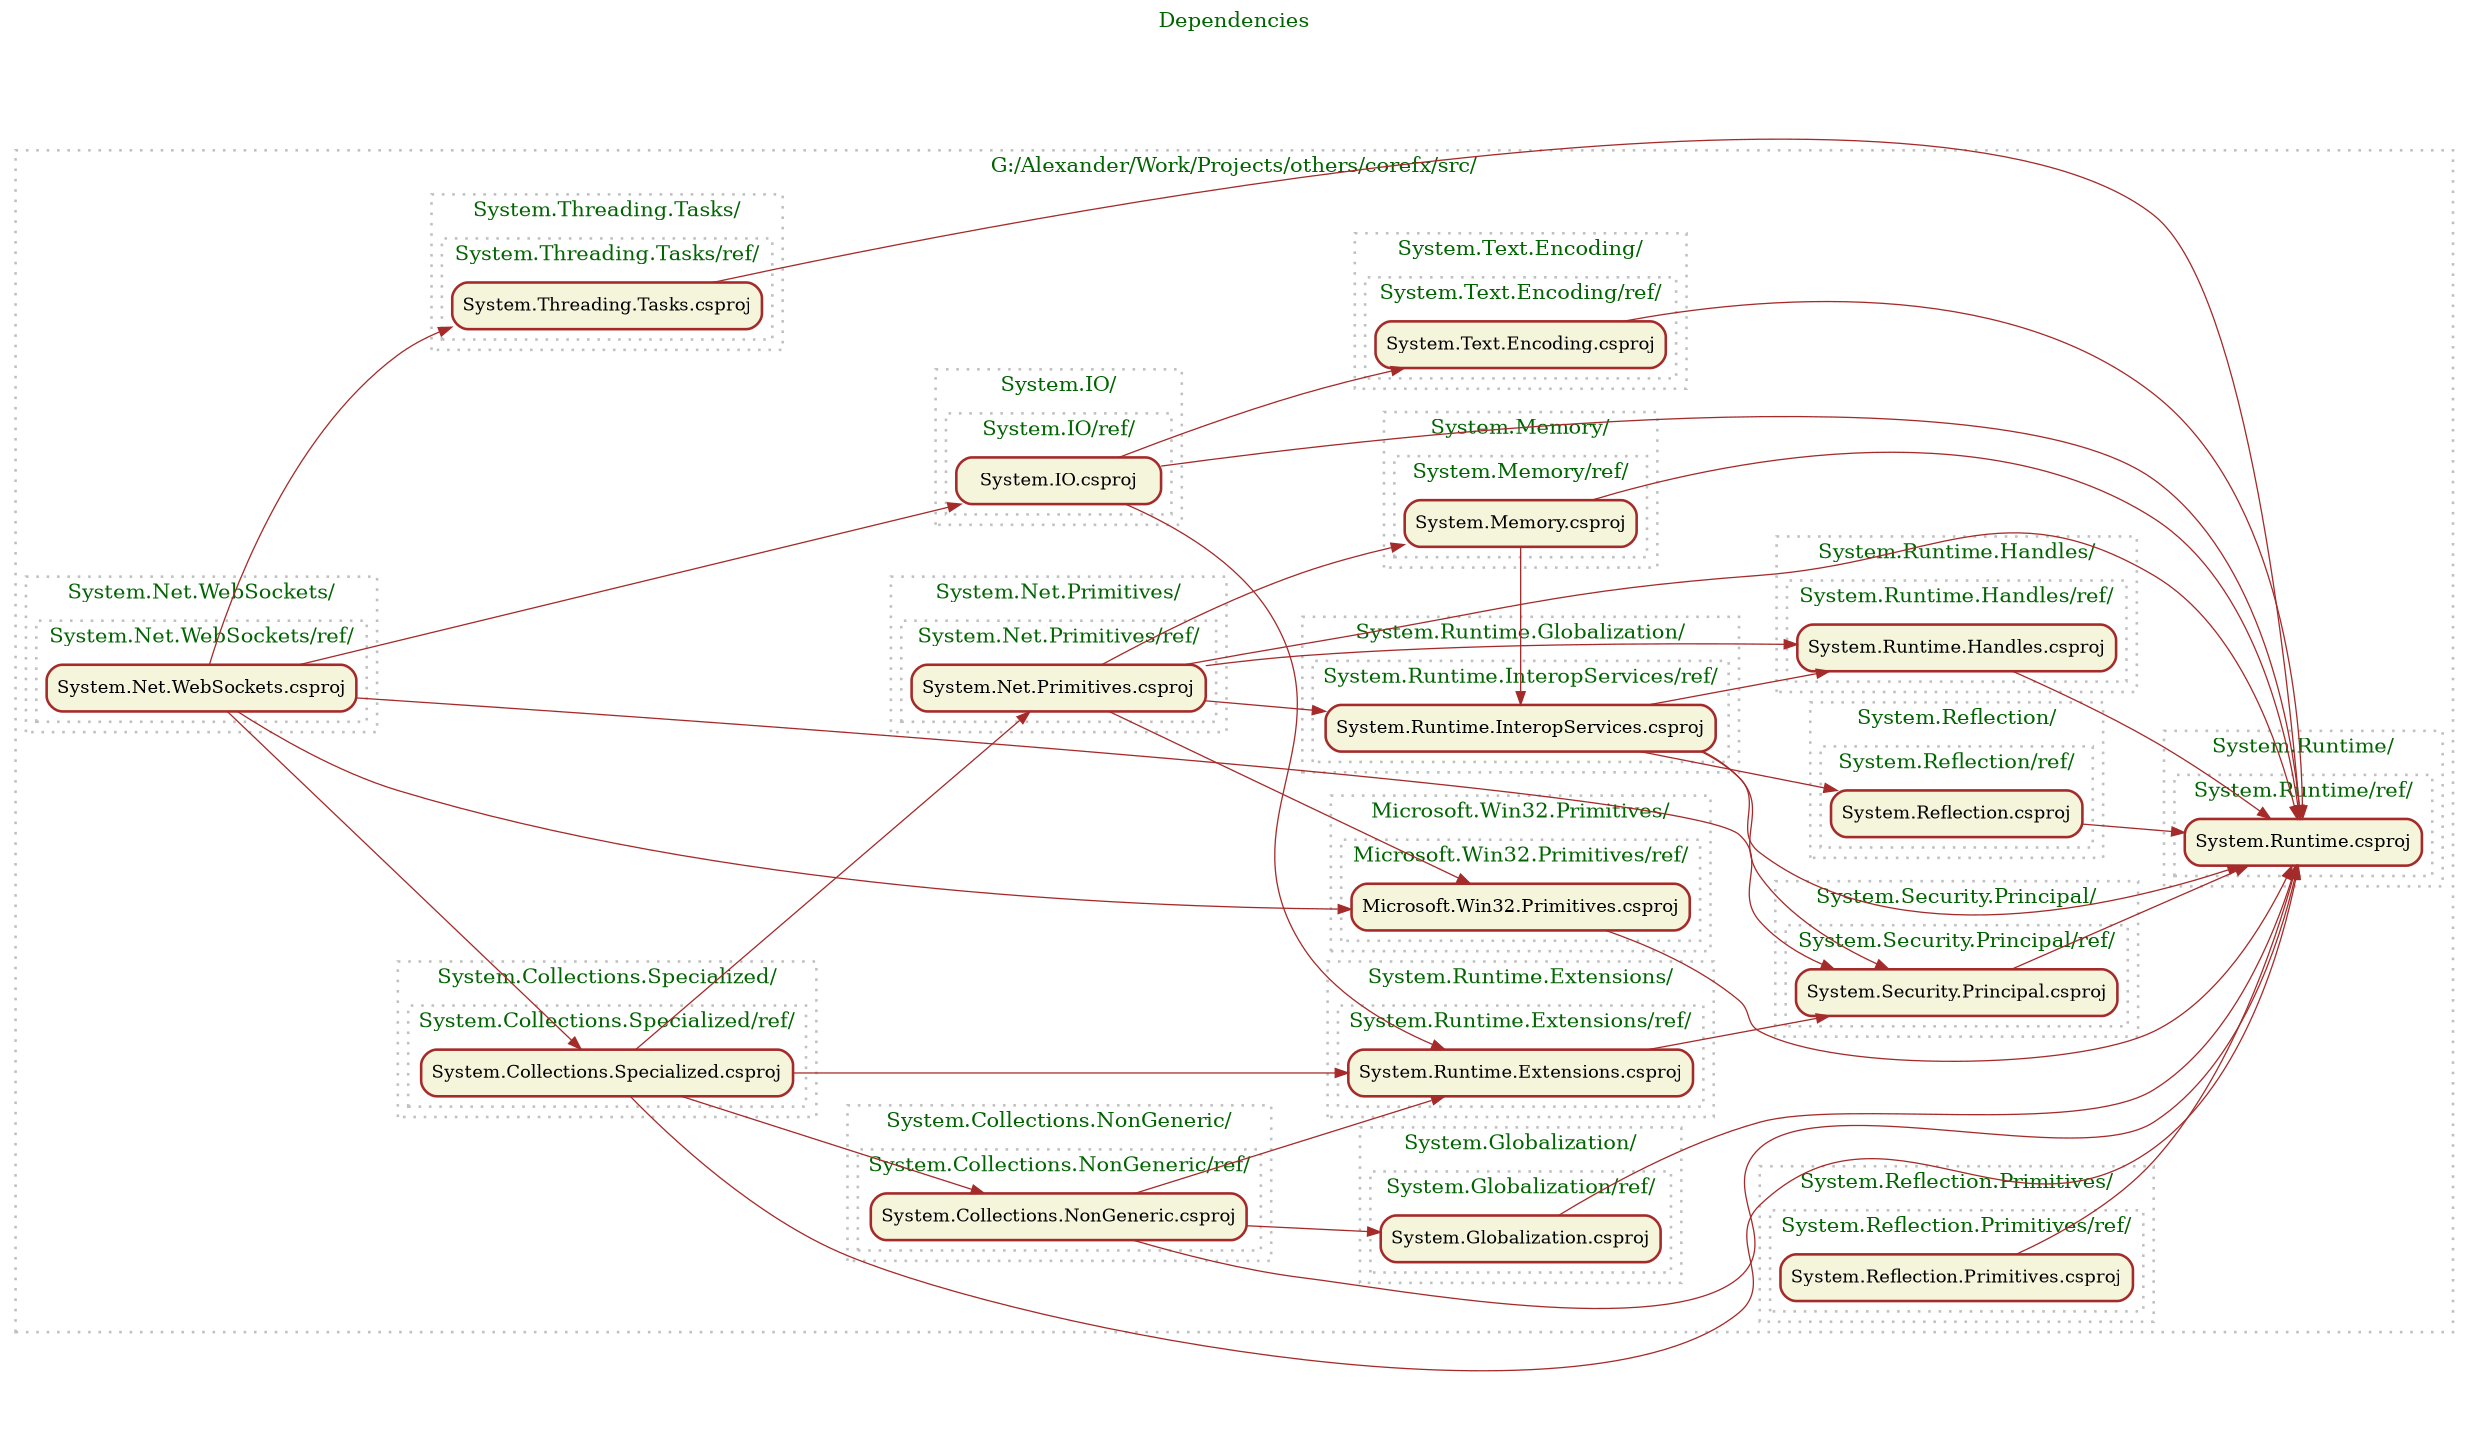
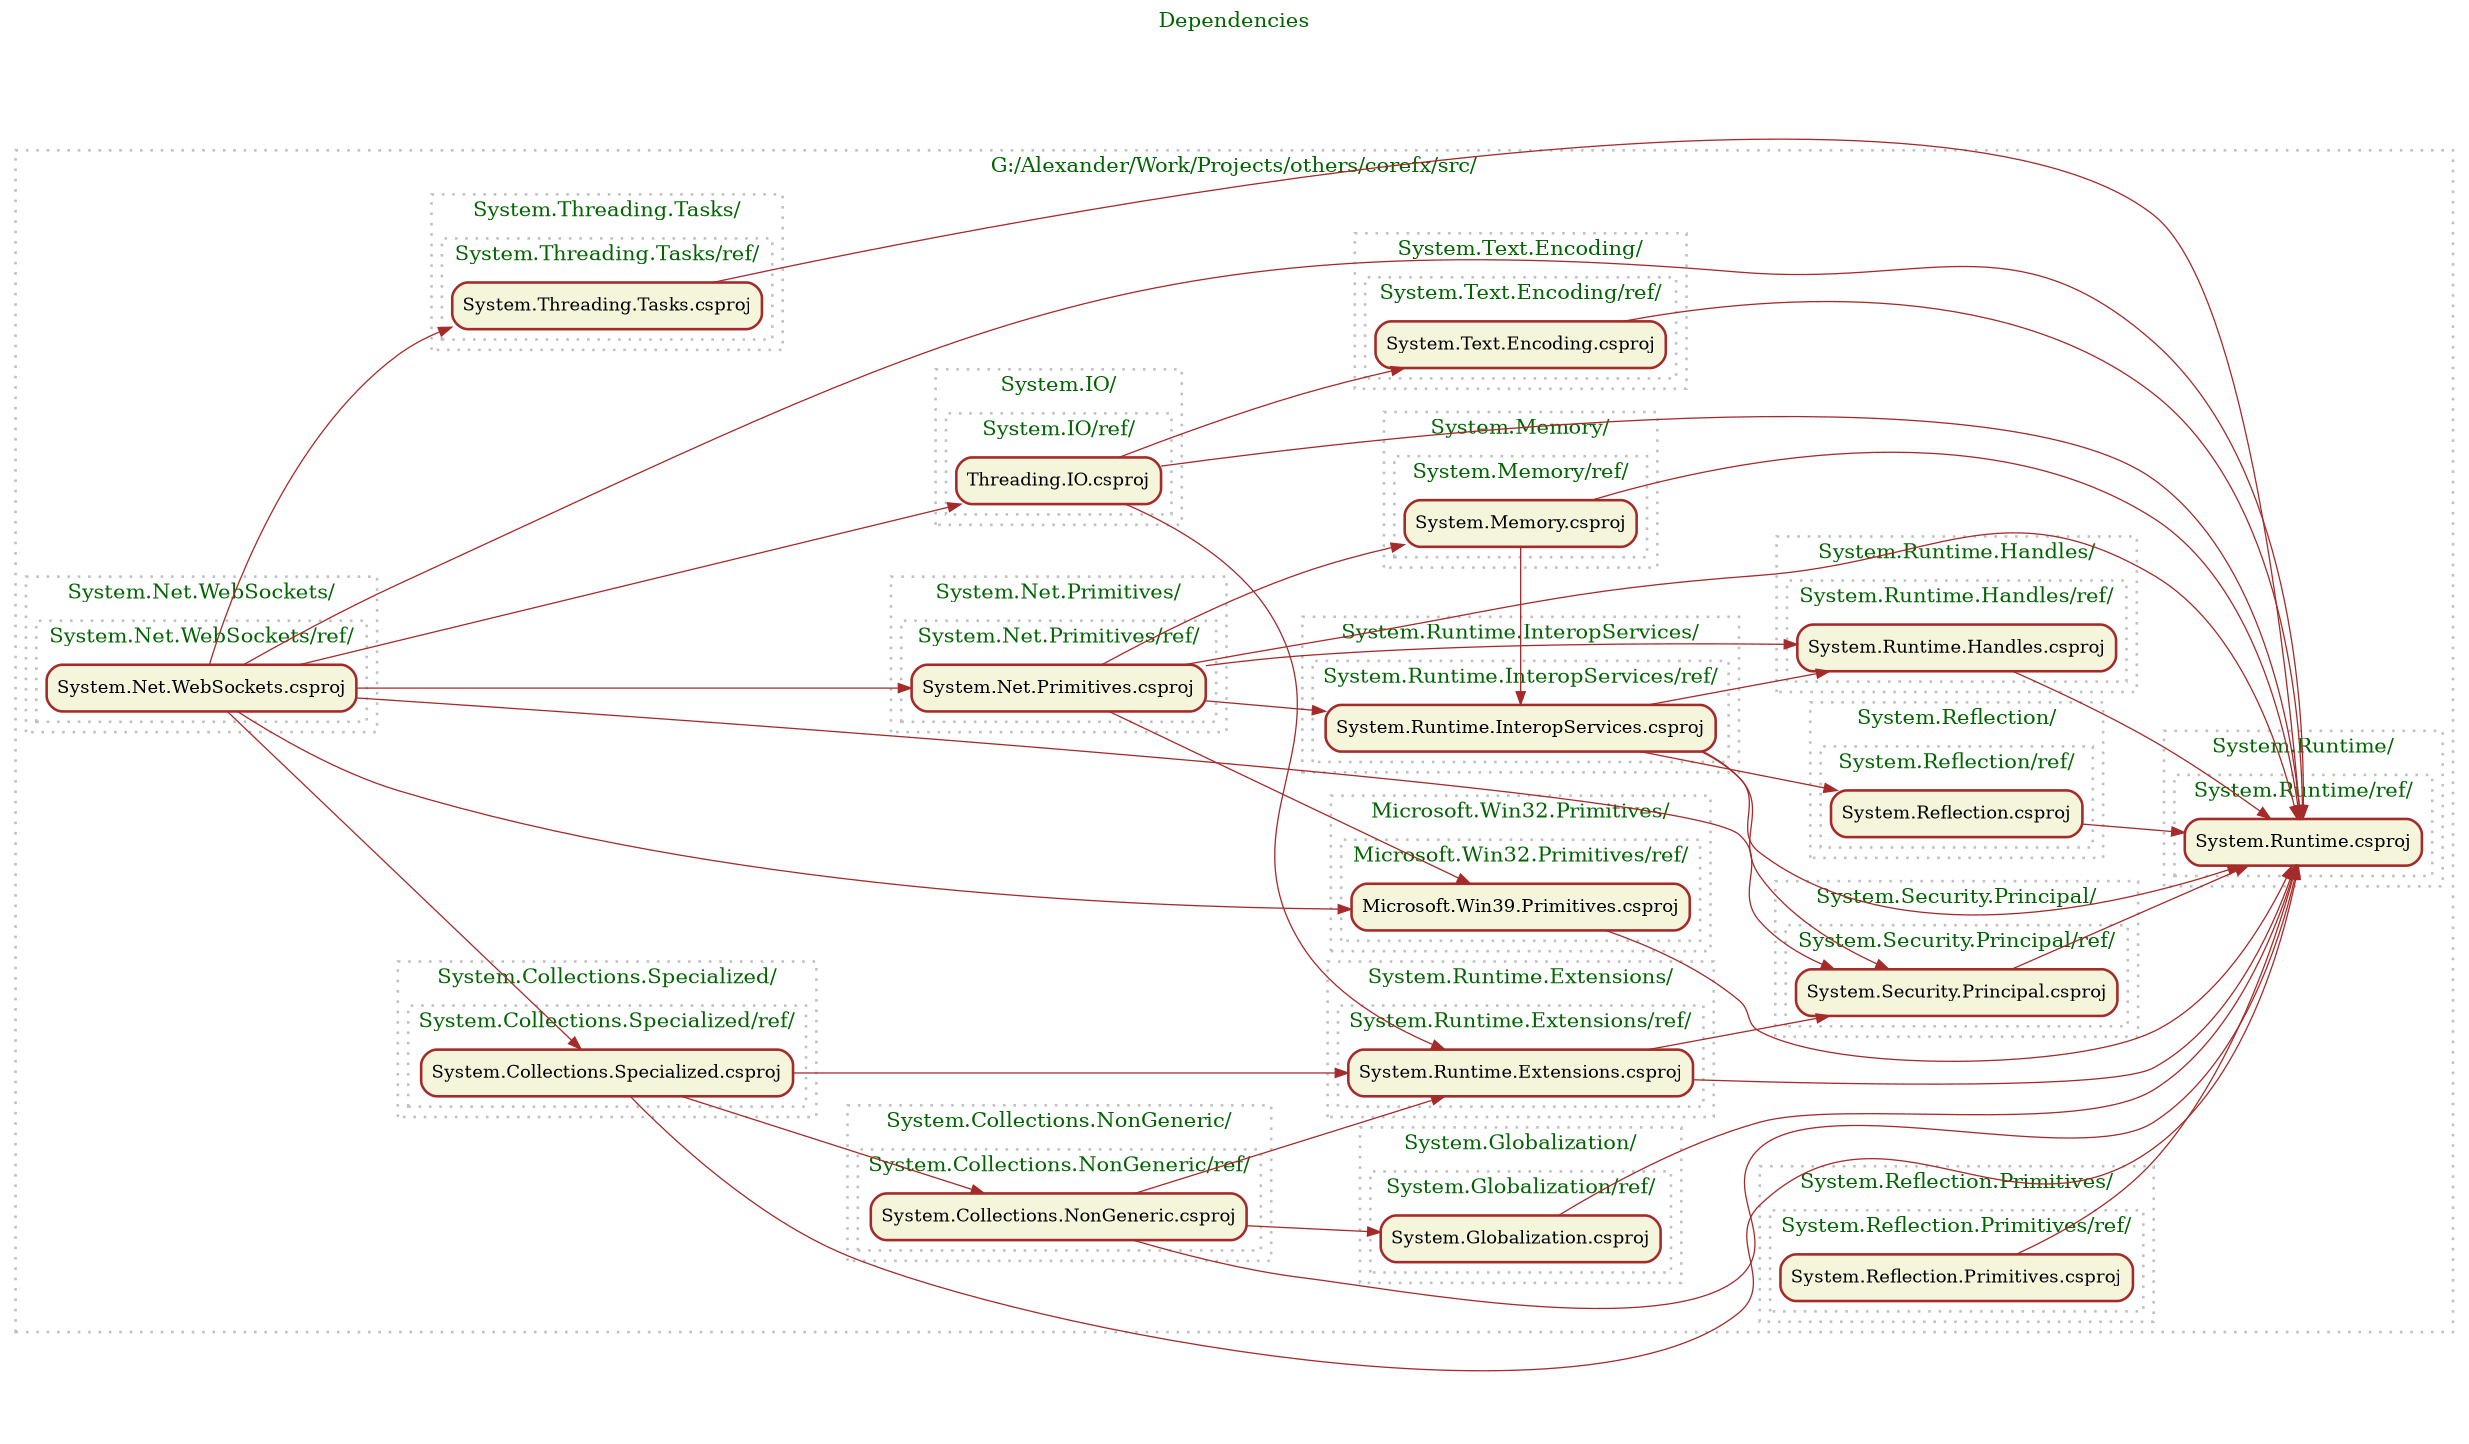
edge "System.Net.WebSockets.csproj" -> "System.Runtime.csproj": added
node "System.IO.csproj": label "System.IO.csproj" -> "Threading.IO.csproj"
cluster "System.Runtime.Globalization/": label "System.Runtime.Globalization/" -> "System.Runtime.InteropServices/"
edge "System.Collections.Specialized.csproj" -> "System.Net.Primitives.csproj": now "System.Net.WebSockets.csproj" -> "System.Net.Primitives.csproj"
node "Microsoft.Win32.Primitives.csproj": label "Microsoft.Win32.Primitives.csproj" -> "Microsoft.Win39.Primitives.csproj"
edge "System.Runtime.Extensions.csproj" -> "System.Runtime.csproj": added
